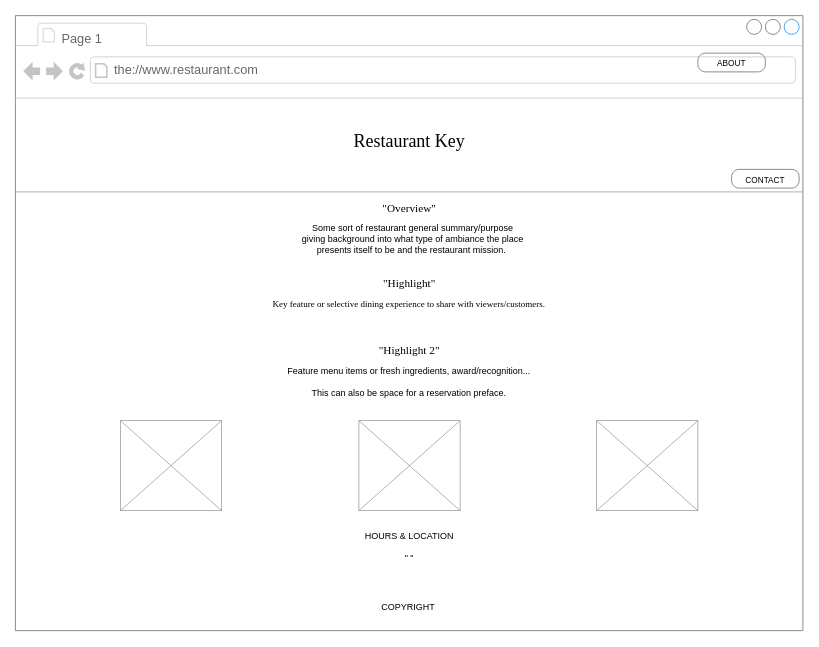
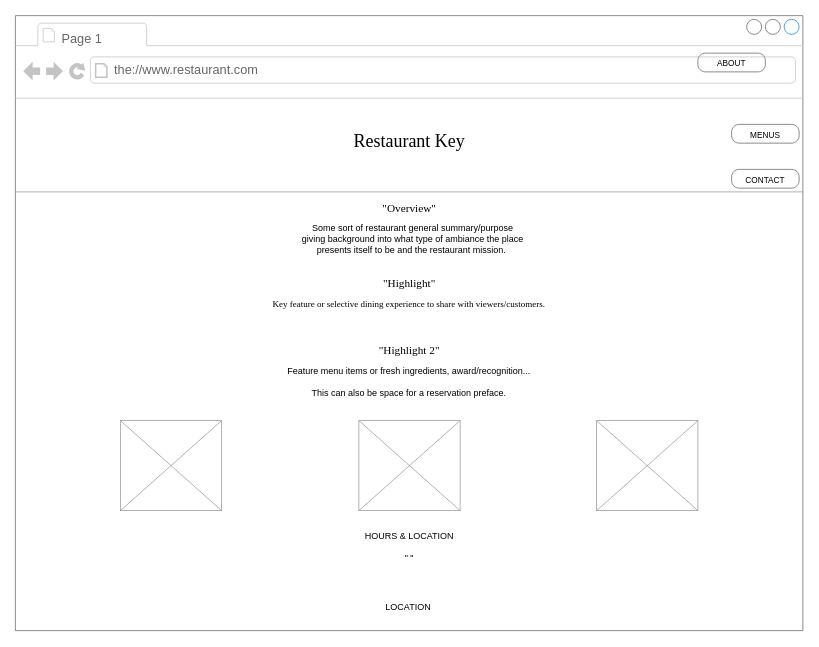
node "MENUS": added
node "COPYRIGHT": label "COPYRIGHT" -> "LOCATION"
